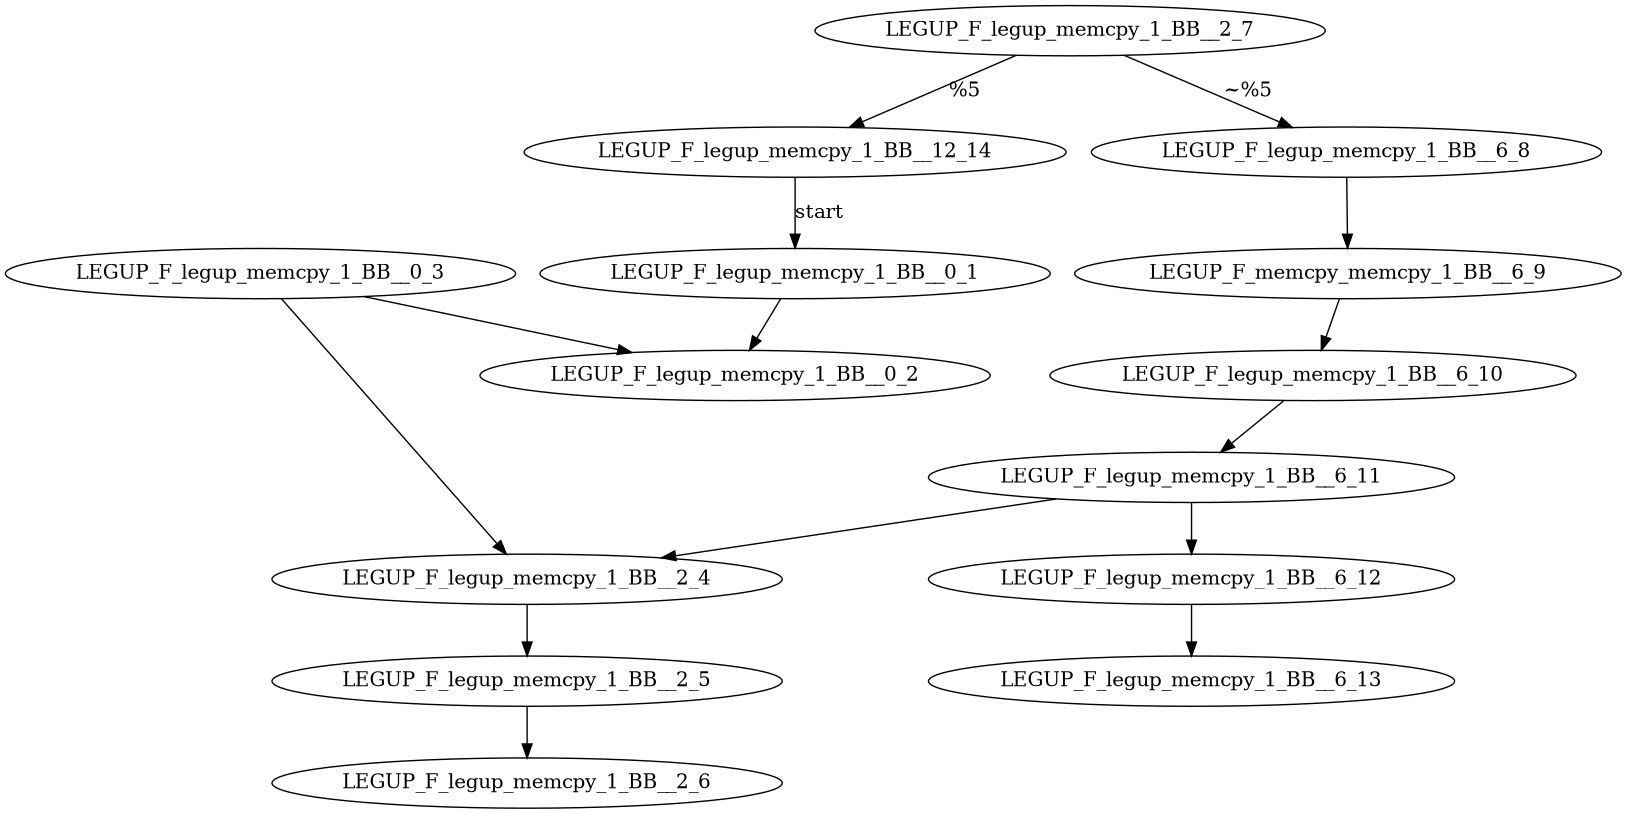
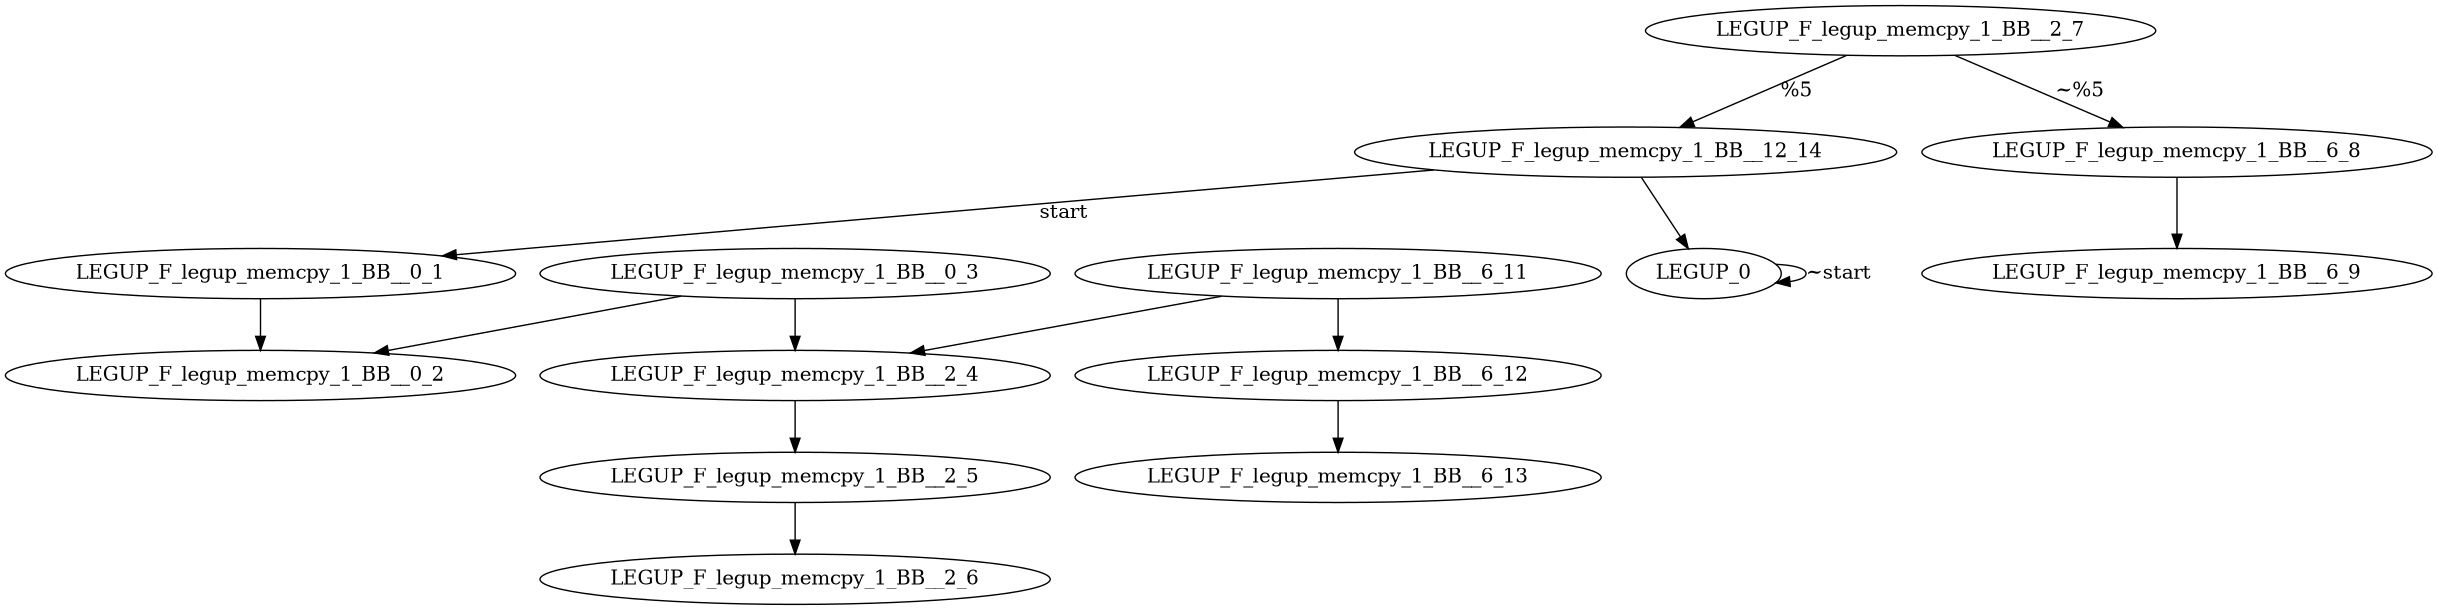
node "LEGUP_F_memcpy_memcpy_1_BB__6_9": label "LEGUP_F_memcpy_memcpy_1_BB__6_9" -> "LEGUP_F_legup_memcpy_1_BB__6_9"
node "LEGUP_0": added
node "LEGUP_F_legup_memcpy_1_BB__6_10": removed
